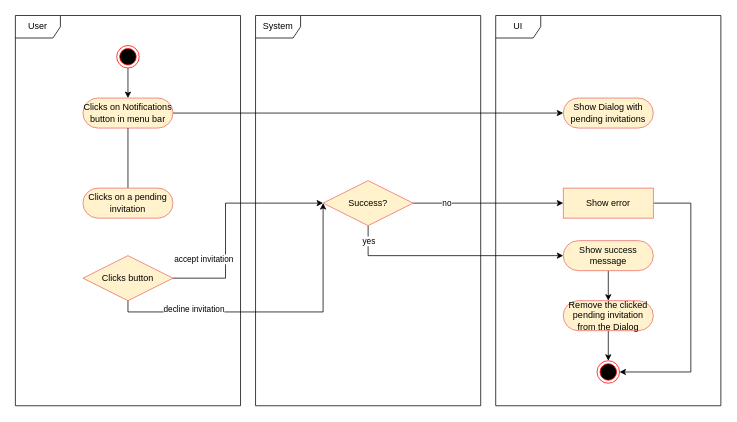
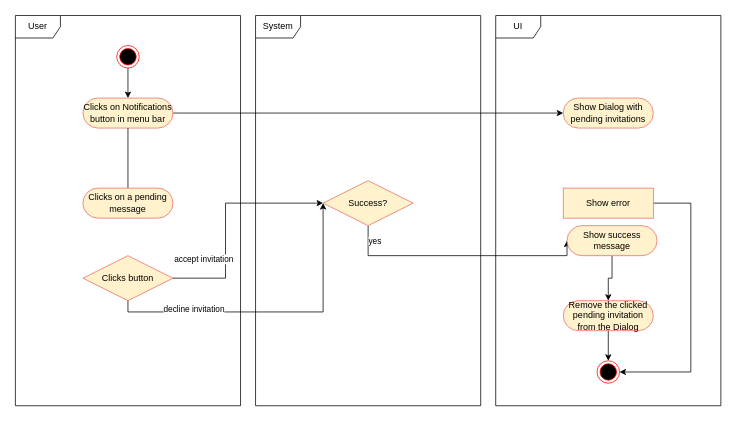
node "Clicks on a pending invitation": label "Clicks on a pending invitation" -> "Clicks on a pending message"
edge "Success?" -> "Show error": removed, label "no"
node "Show success message": moved (608, 255) -> (612, 240)
